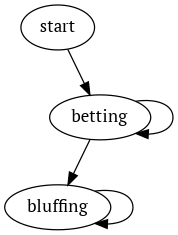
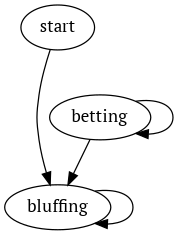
edge "start" -> "betting": now "start" -> "bluffing"
